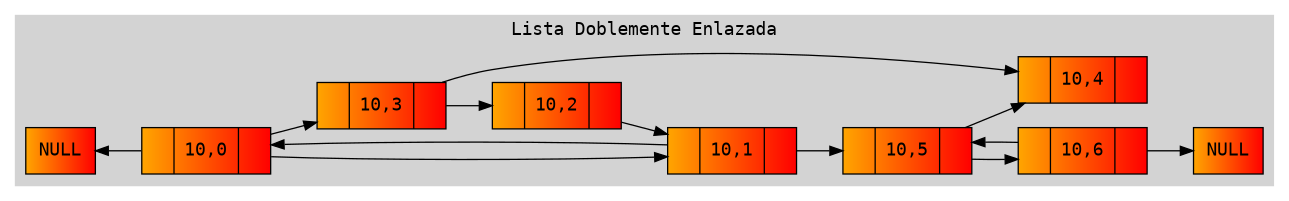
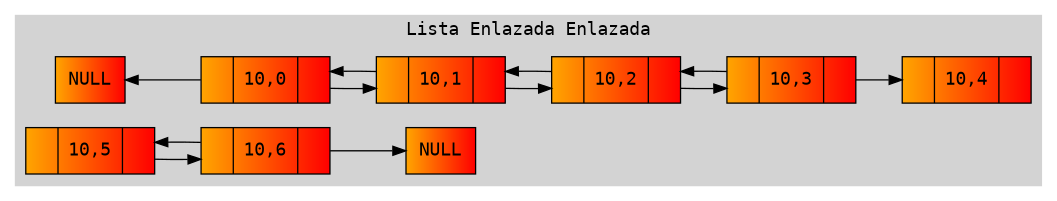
cluster "Lista Doblemente Enlazada": label "Lista Doblemente Enlazada" -> "Lista Enlazada Enlazada"
edge "10,5" -> "10,4": removed
edge "10,0" -> "10,3": now "10,2" -> "10,3"
edge "10,1" -> "10,5": now "10,1" -> "10,2"
